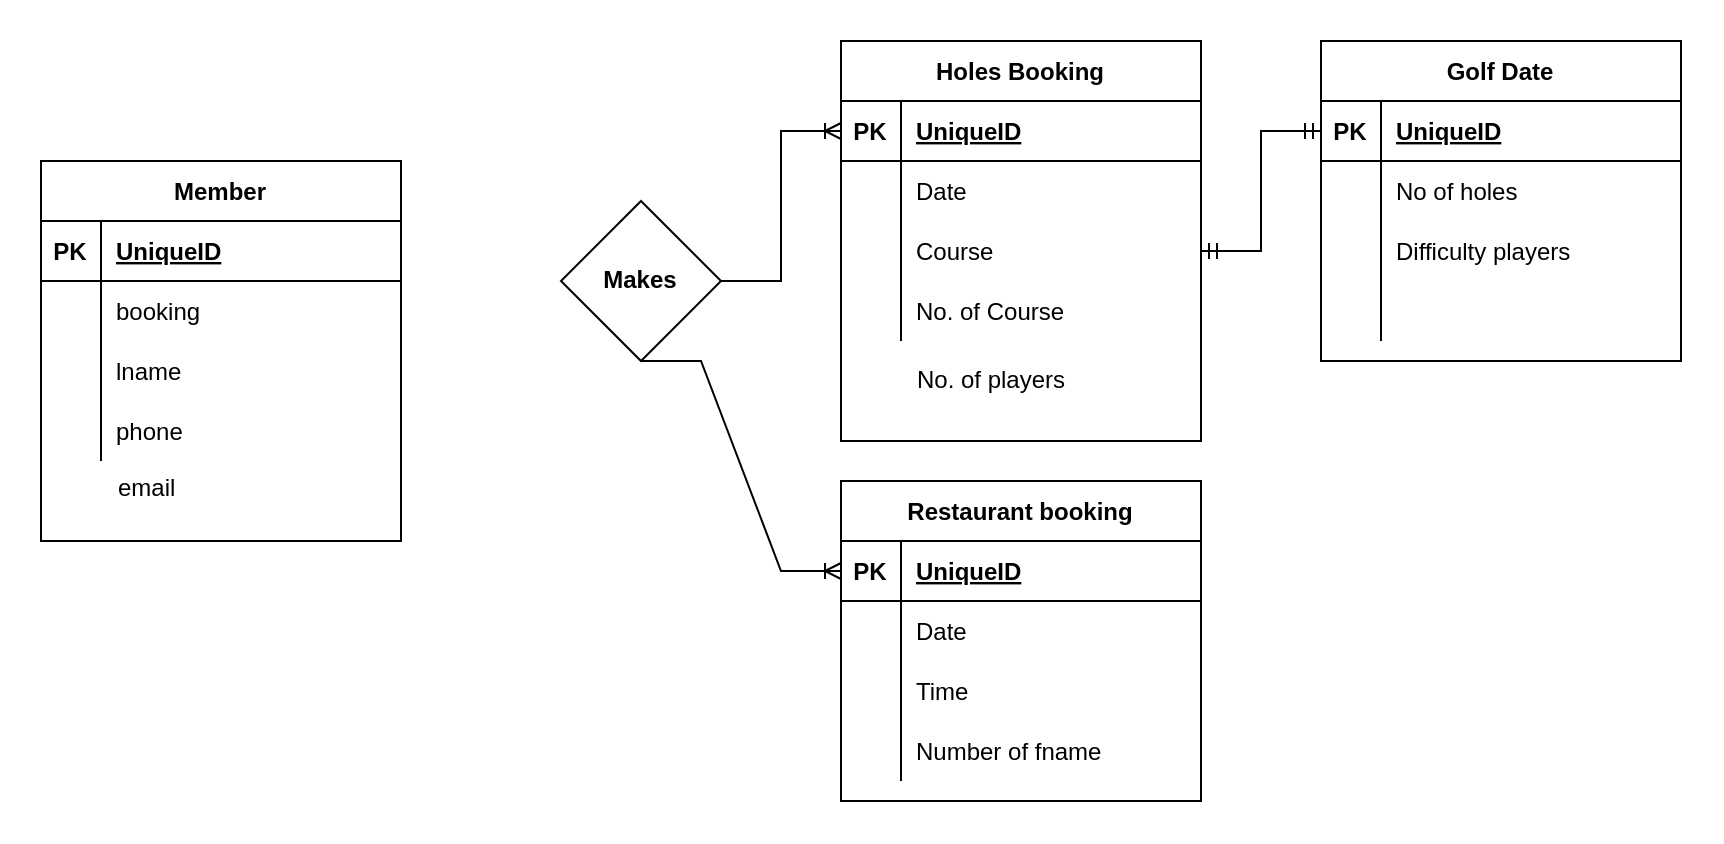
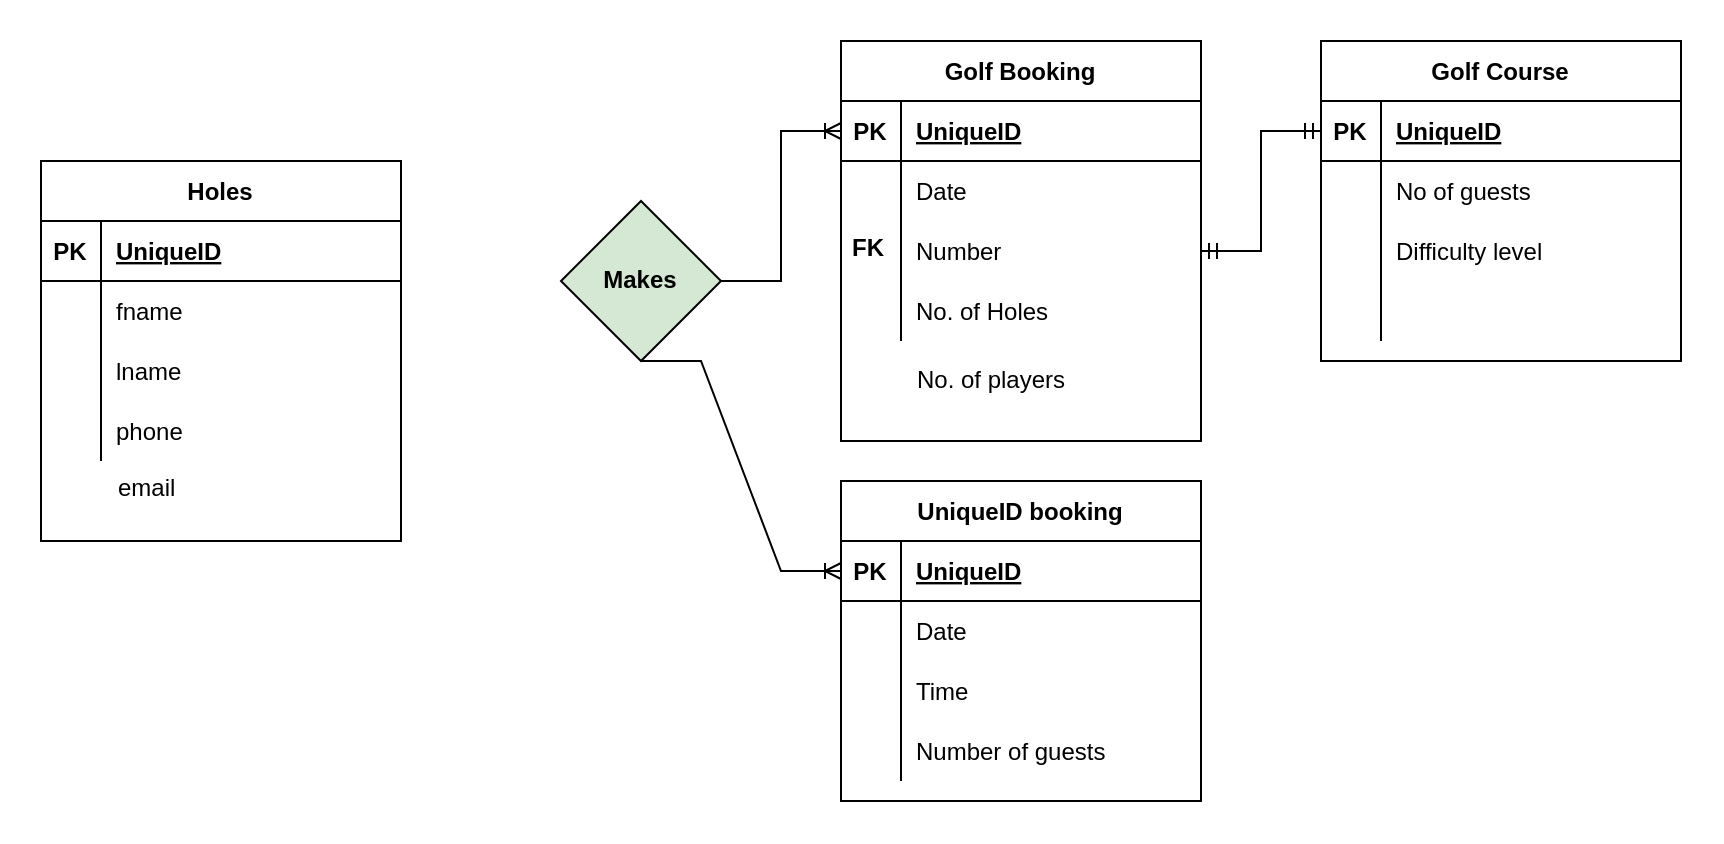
node "Holes Booking": label "Holes Booking" -> "Golf Booking"
node "Golf Date": label "Golf Date" -> "Golf Course"
node "Member": label "Member" -> "Holes"
node "No of holes": label "No of holes" -> "No of guests"
node "FK": added
node "Course": label "Course" -> "Number"
node "Difficulty players": label "Difficulty players" -> "Difficulty level"
node "Makes": fillcolor #ffffff -> #d5e8d4
node "booking": label "booking" -> "fname"
node "No. of Course": label "No. of Course" -> "No. of Holes"
node "Restaurant booking": label "Restaurant booking" -> "UniqueID booking"
node "Number of fname": label "Number of fname" -> "Number of guests"
